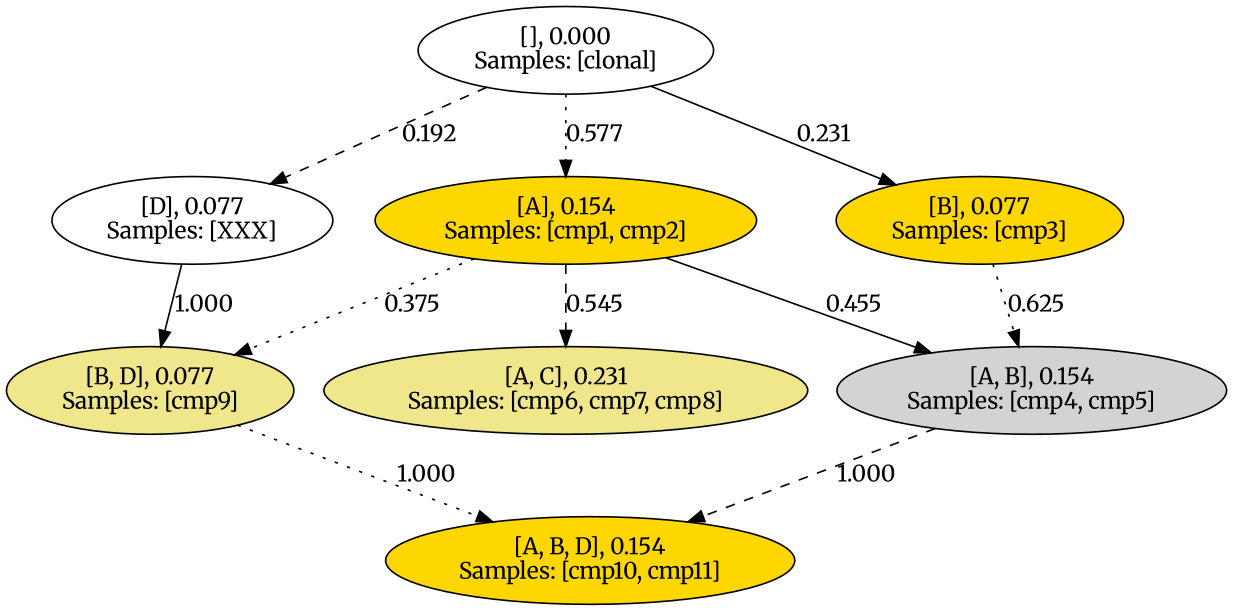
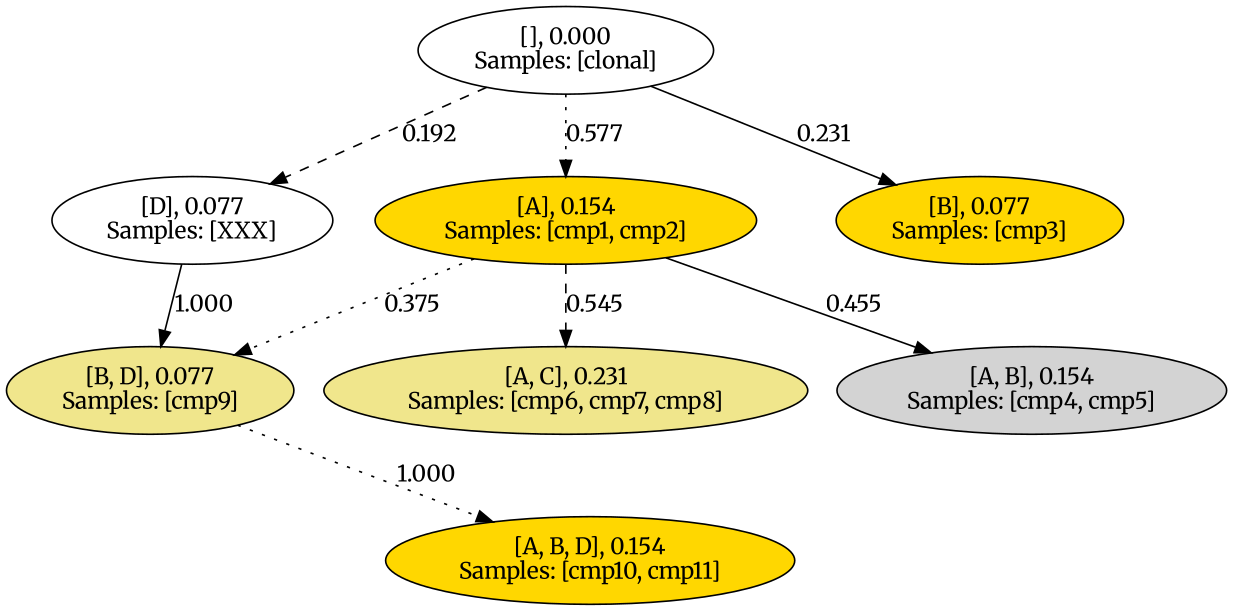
edge "[B], 0.077 Samples: [cmp3]" -> "[A, B], 0.154 Samples: [cmp4, cmp5]": removed, label "0.625"
edge "[A, B], 0.154 Samples: [cmp4, cmp5]" -> "[A, B, D], 0.154 Samples: [cmp10, cmp11]": removed, label "1.000"
